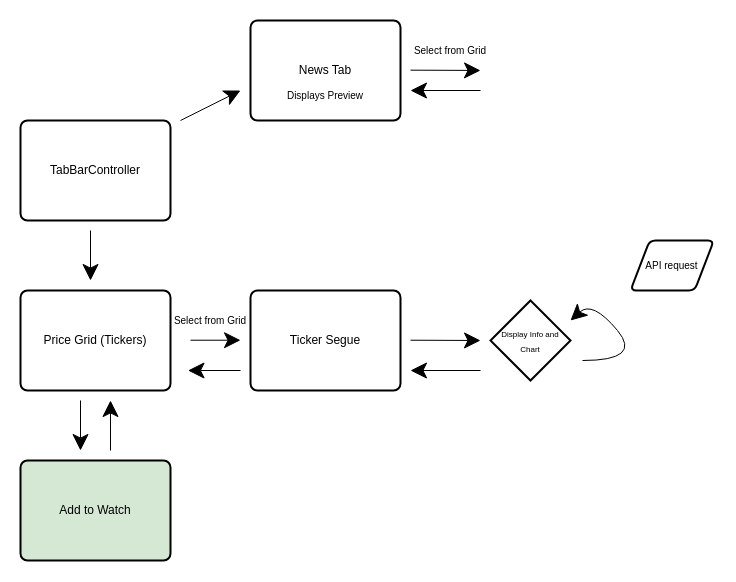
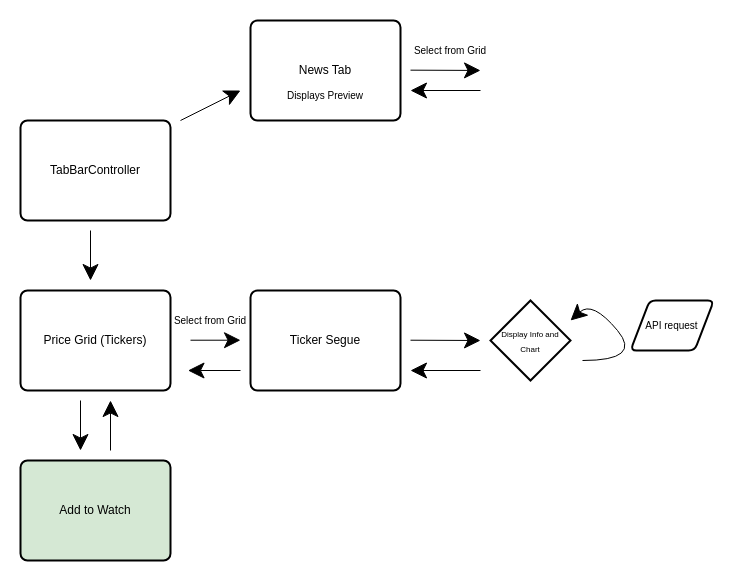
node "API request": moved (672, 266) -> (672, 326)
